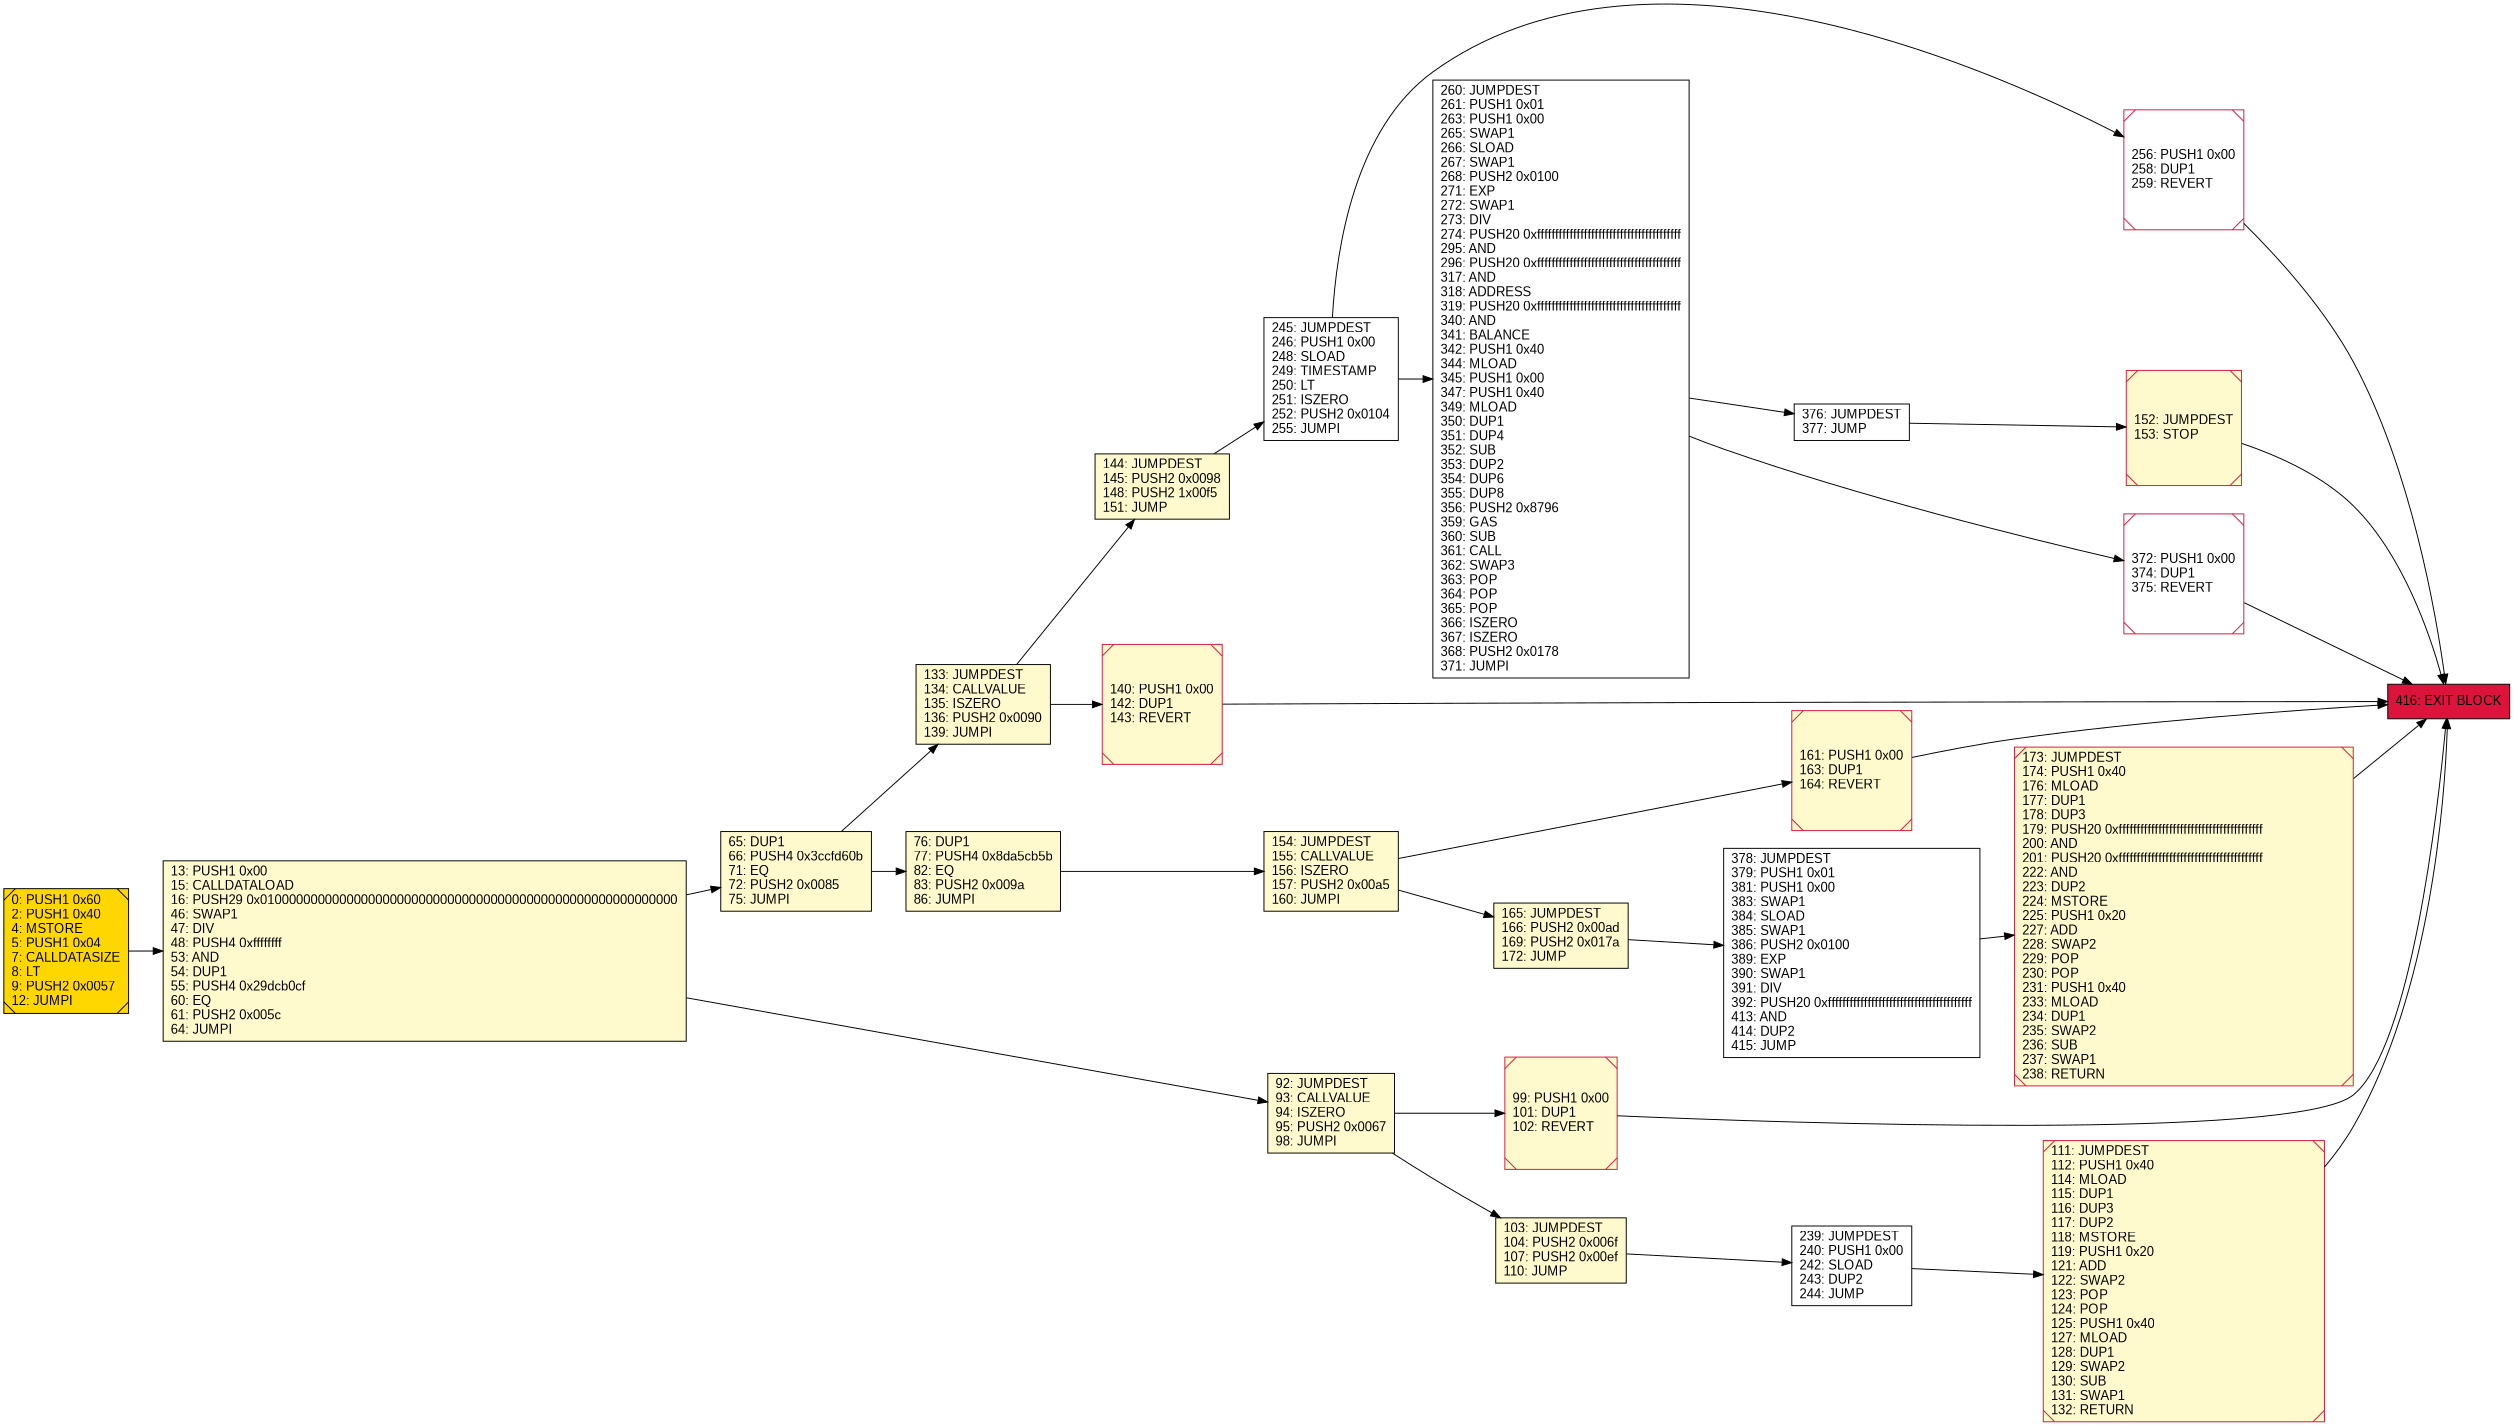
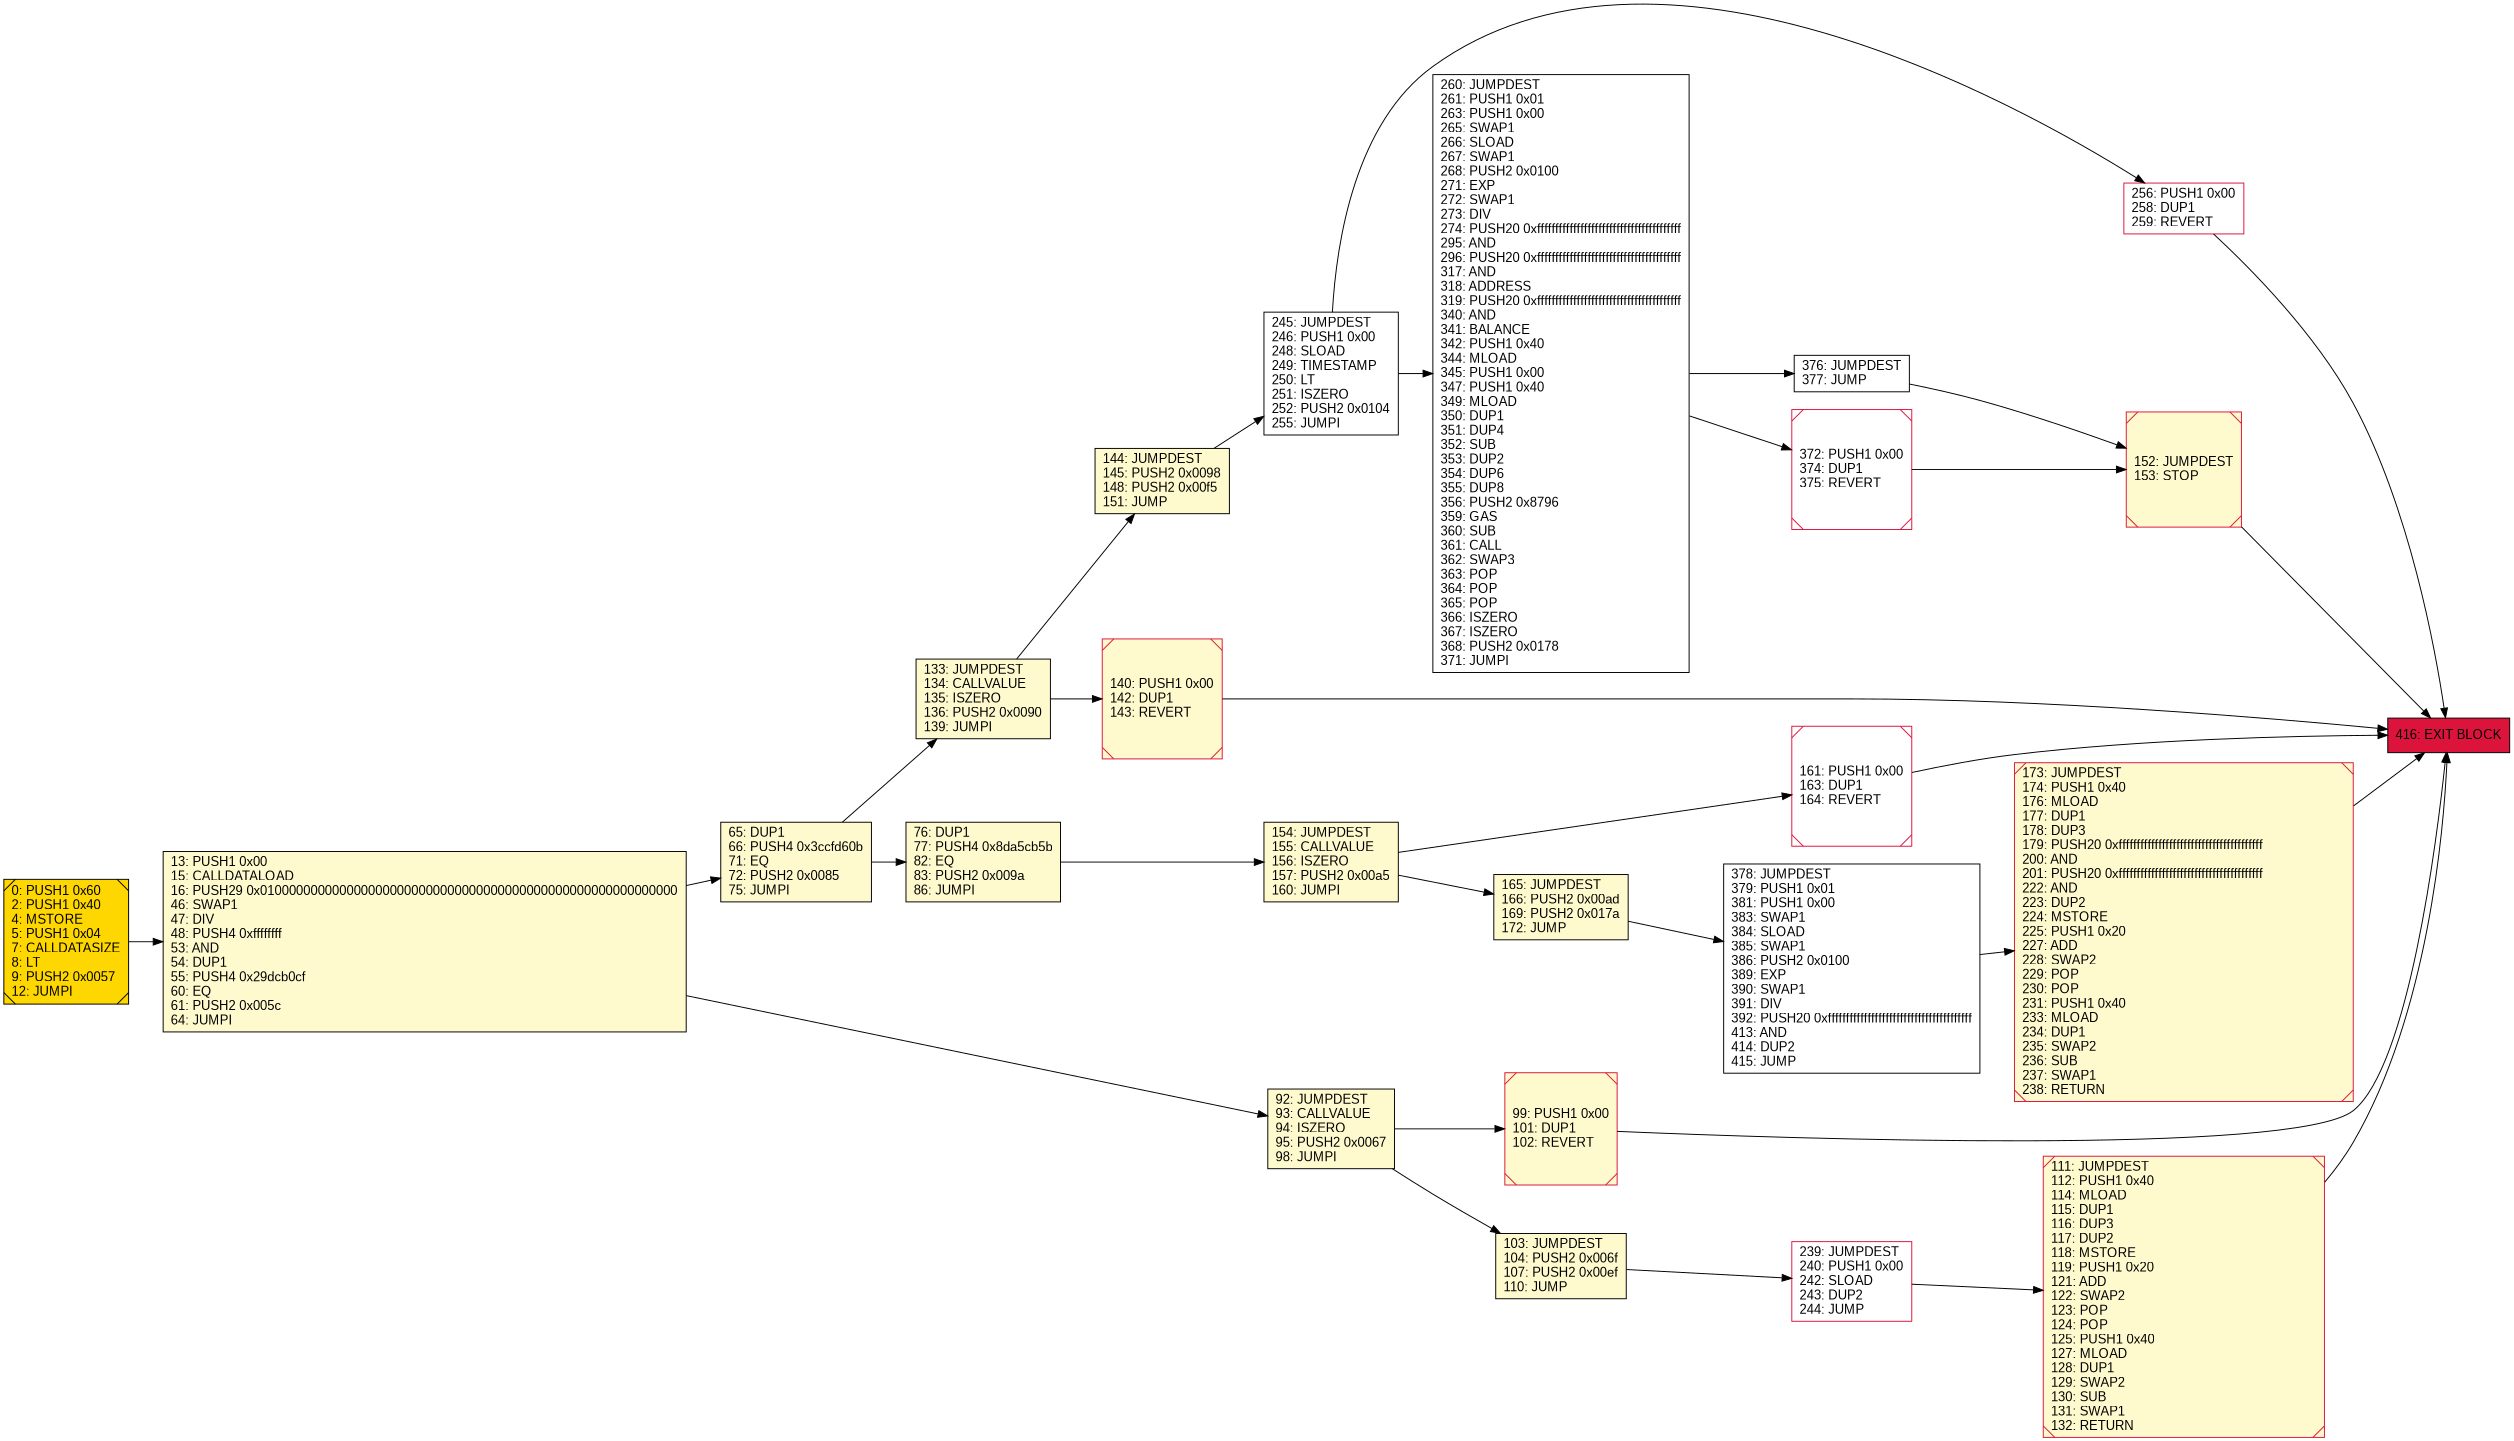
node "256: PUSH1 0x00 258: DUP1 259: REVERT": shape Msquare -> box
node "144: JUMPDEST 145: PUSH2 0x0098 148: PUSH2 1x00f5 151: JUMP": label "144: JUMPDEST 145: PUSH2 0x0098 148: PUSH2 1x00f5 151: JUMP" -> "144: JUMPDEST 145: PUSH2 0x0098 148: PUSH2 0x00f5 151: JUMP"
edge "372: PUSH1 0x00 374: DUP1 375: REVERT" -> "416: EXIT BLOCK": now "372: PUSH1 0x00 374: DUP1 375: REVERT" -> "152: JUMPDEST 153: STOP"
node "161: PUSH1 0x00 163: DUP1 164: REVERT": fillcolor lemonchiffon -> white
node "239: JUMPDEST 240: PUSH1 0x00 242: SLOAD 243: DUP2 244: JUMP": color black -> crimson
